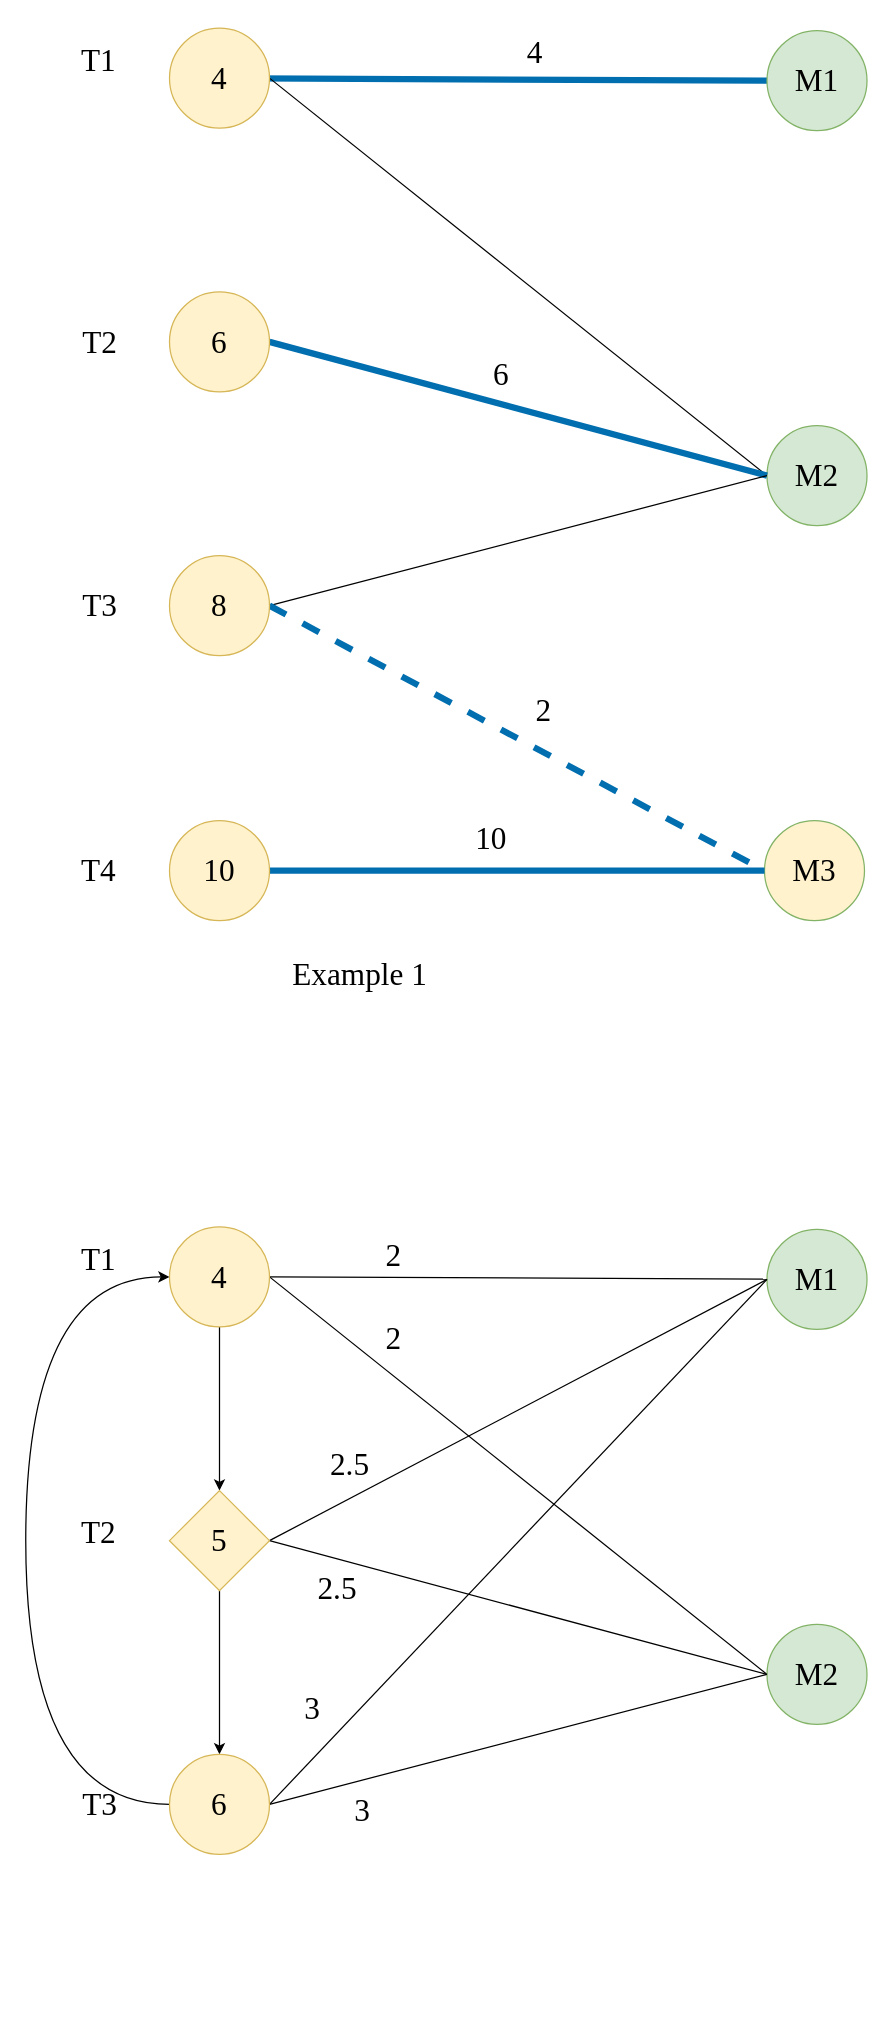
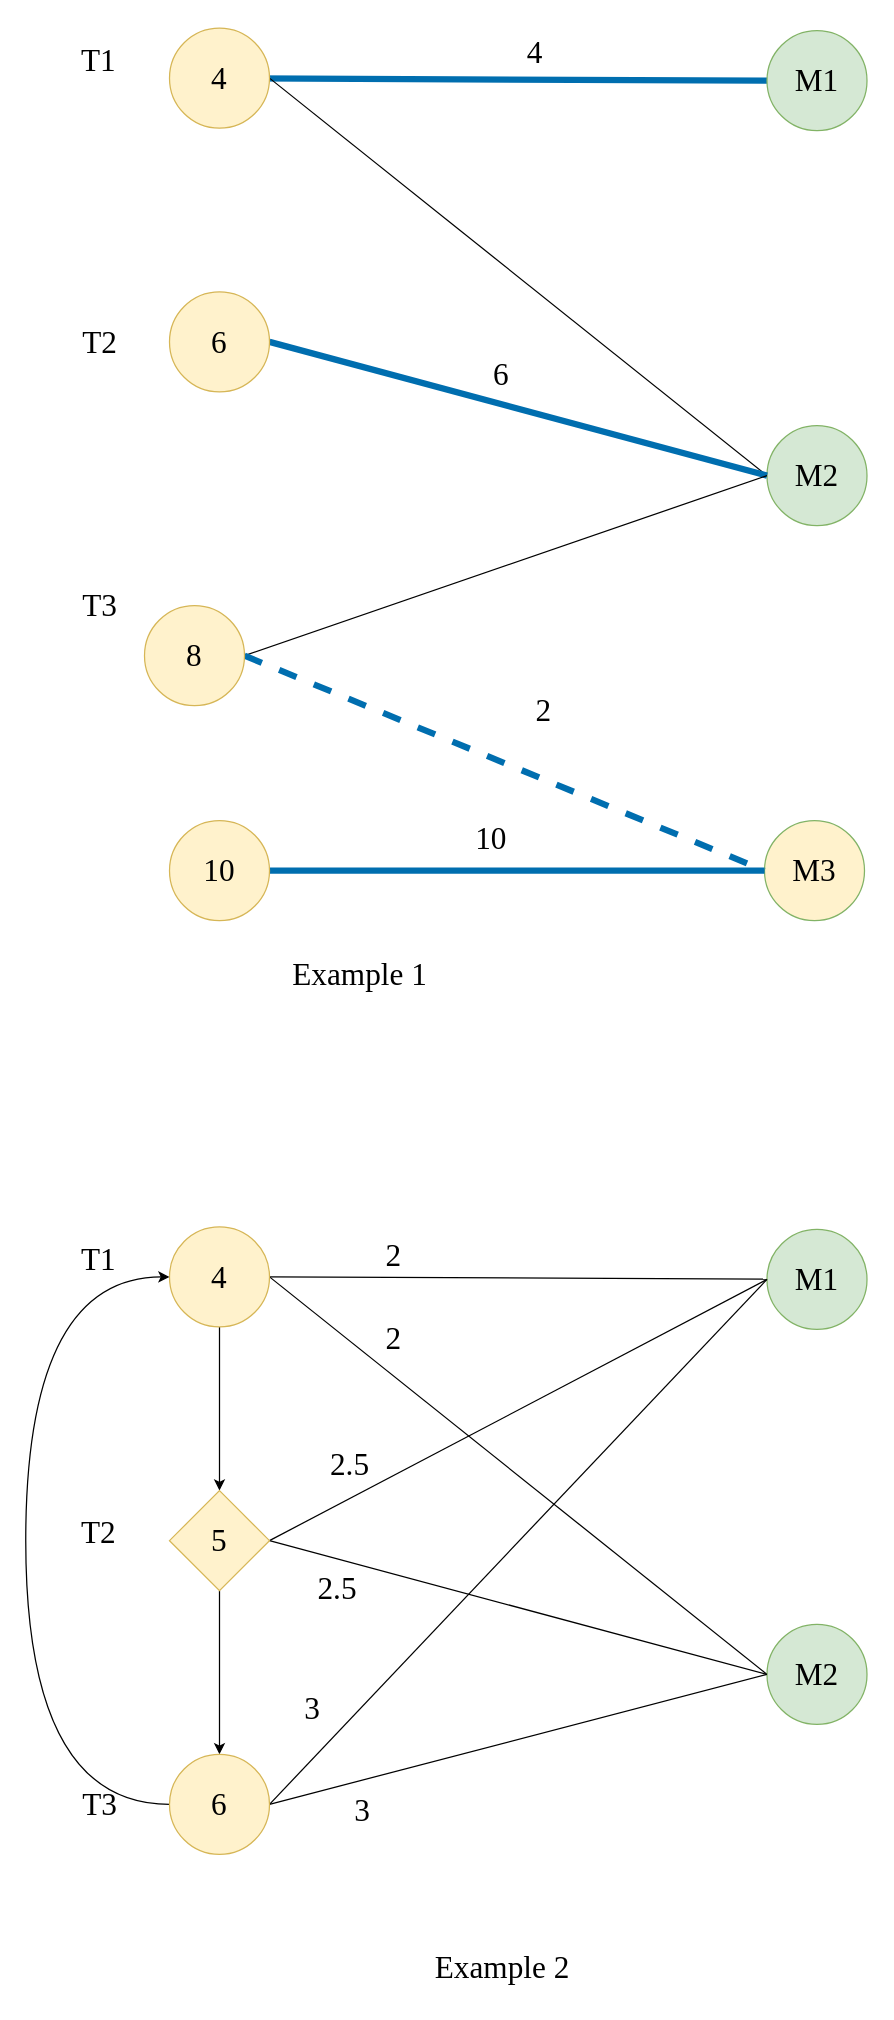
node "8": moved (219, 606) -> (194, 656)
node "T4": removed
node "Example 2": added
